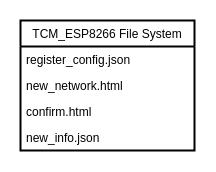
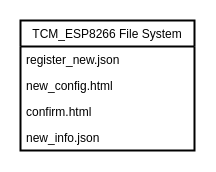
node "register_config.json": label "register_config.json" -> "register_new.json"
node "new_network.html": label "new_network.html" -> "new_config.html"
